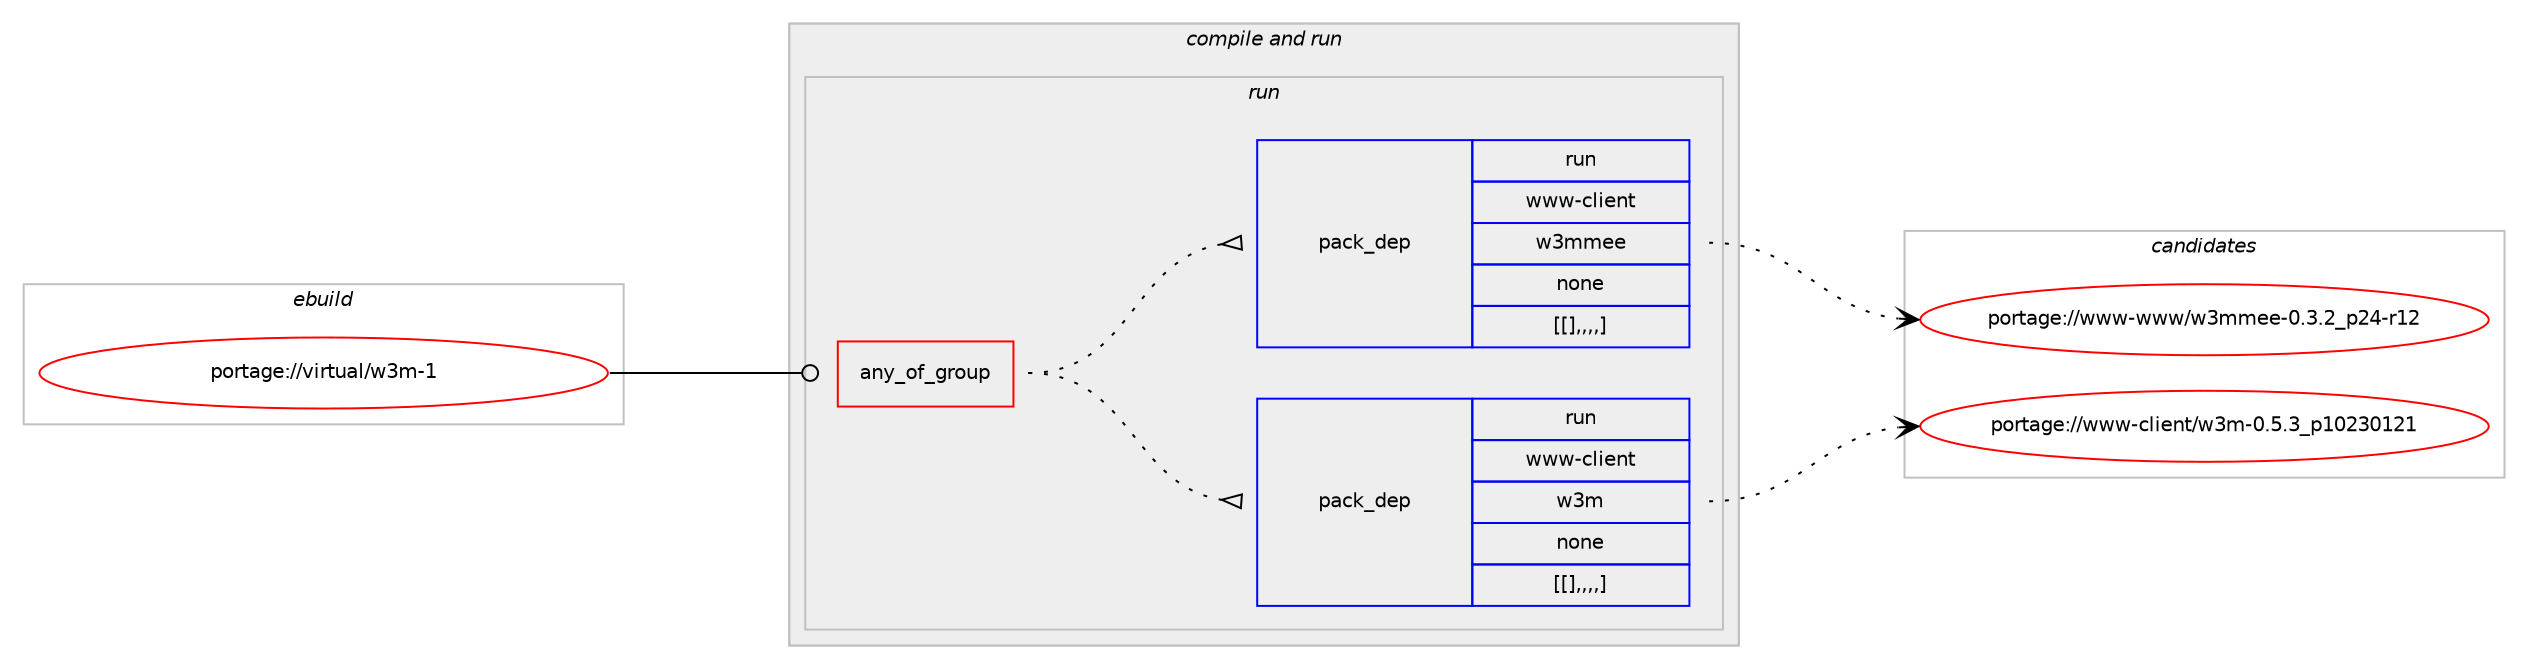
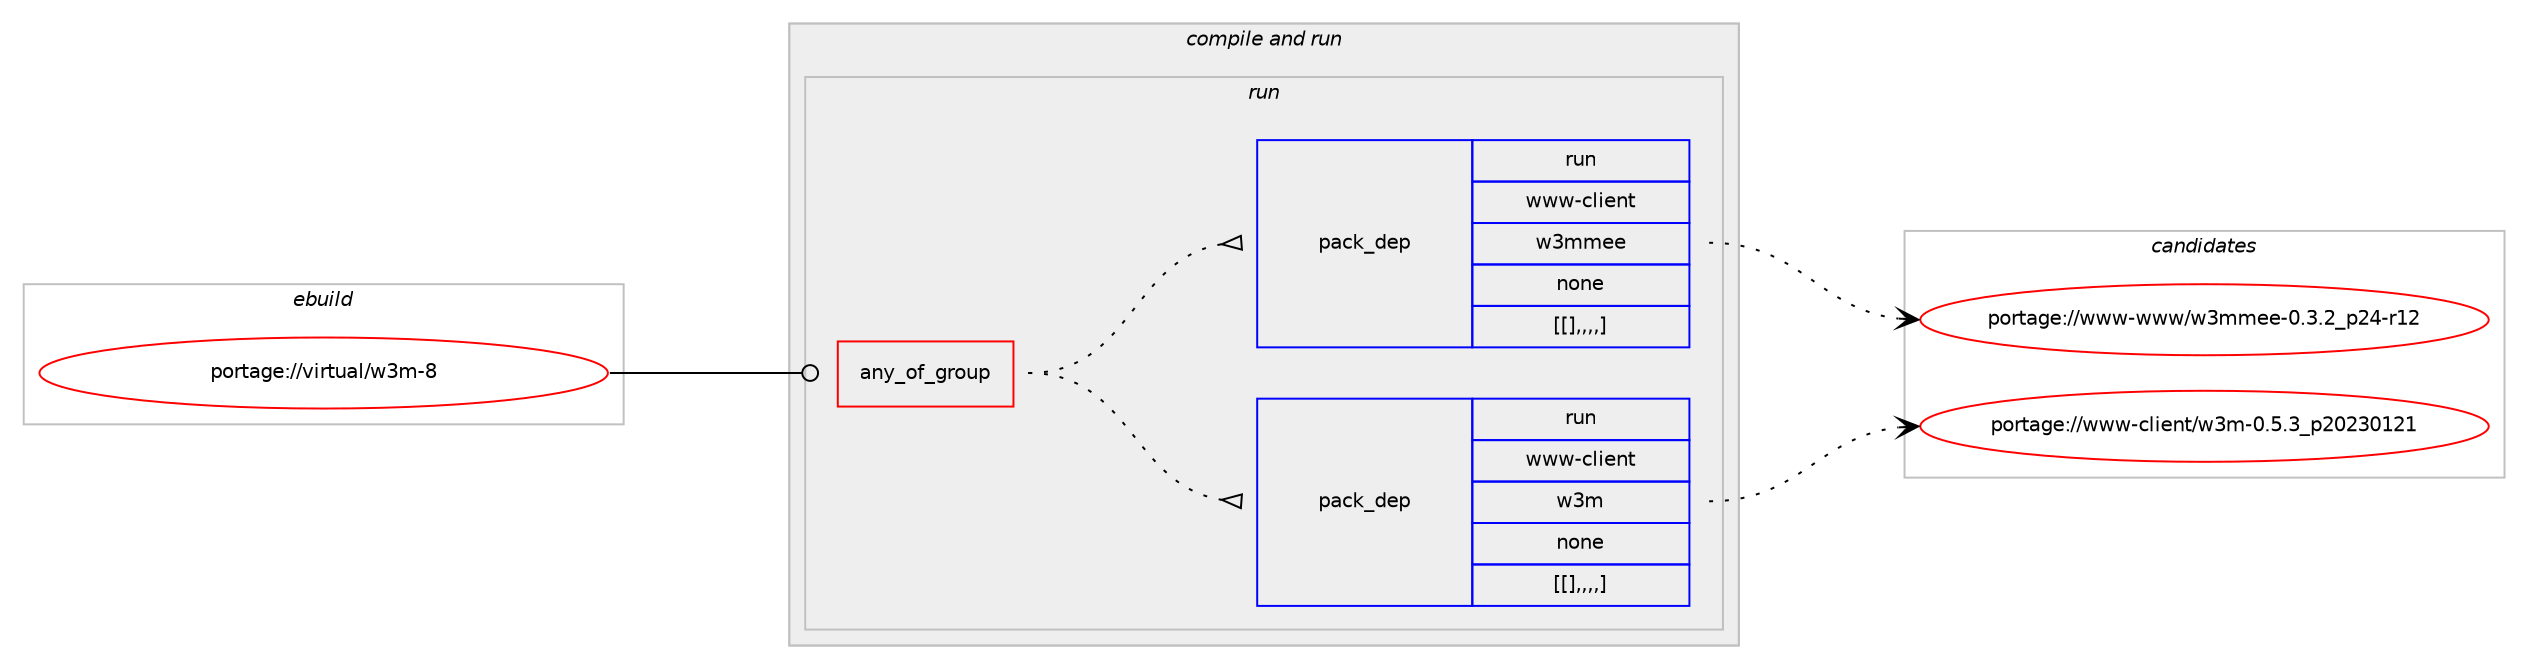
node "portage://virtual/w3m-1": label "portage://virtual/w3m-1" -> "portage://virtual/w3m-8"
node "portage://www-client/w3m-0.5.3_p10230121": label "portage://www-client/w3m-0.5.3_p10230121" -> "portage://www-client/w3m-0.5.3_p20230121"
